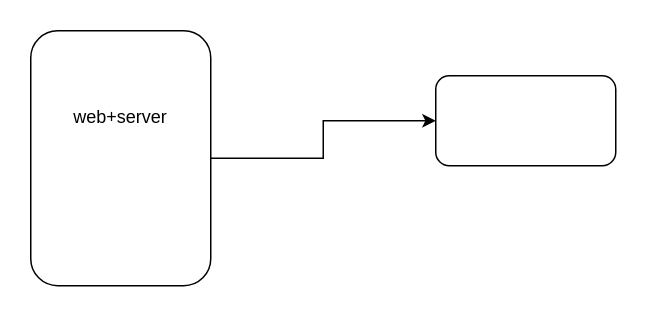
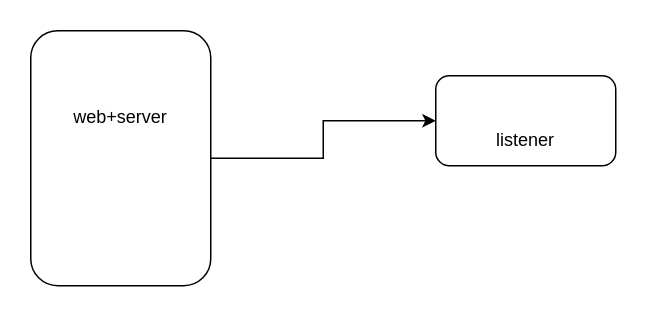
node "listener": added
